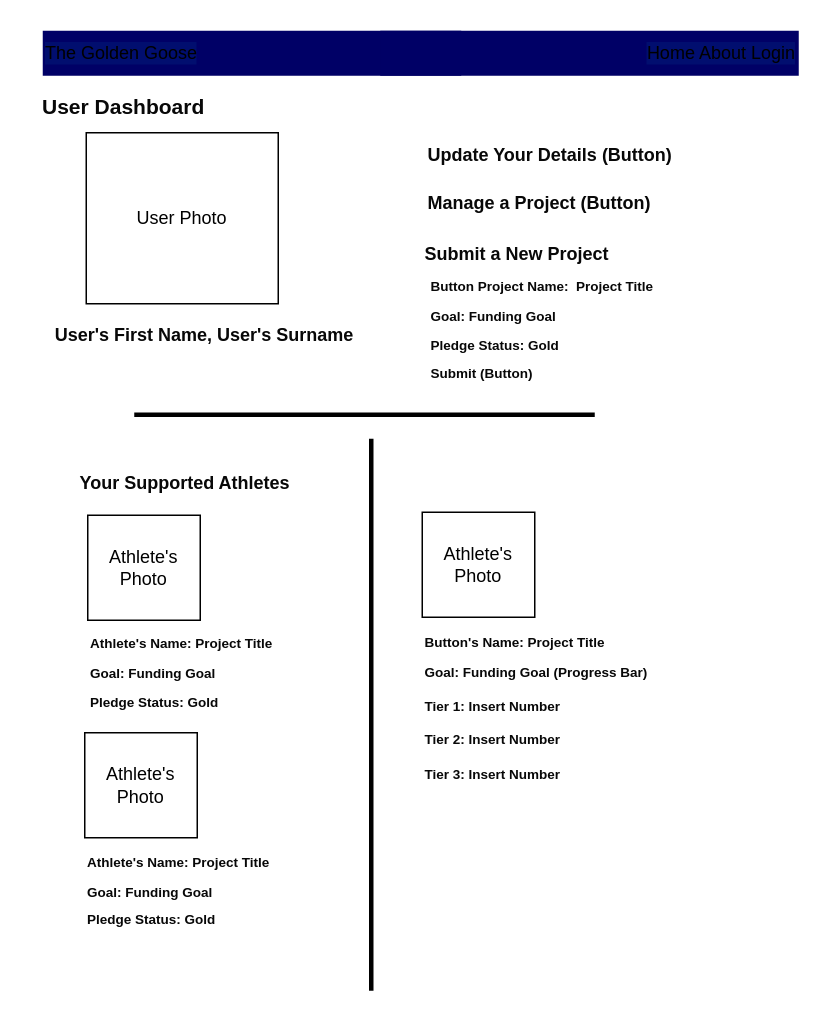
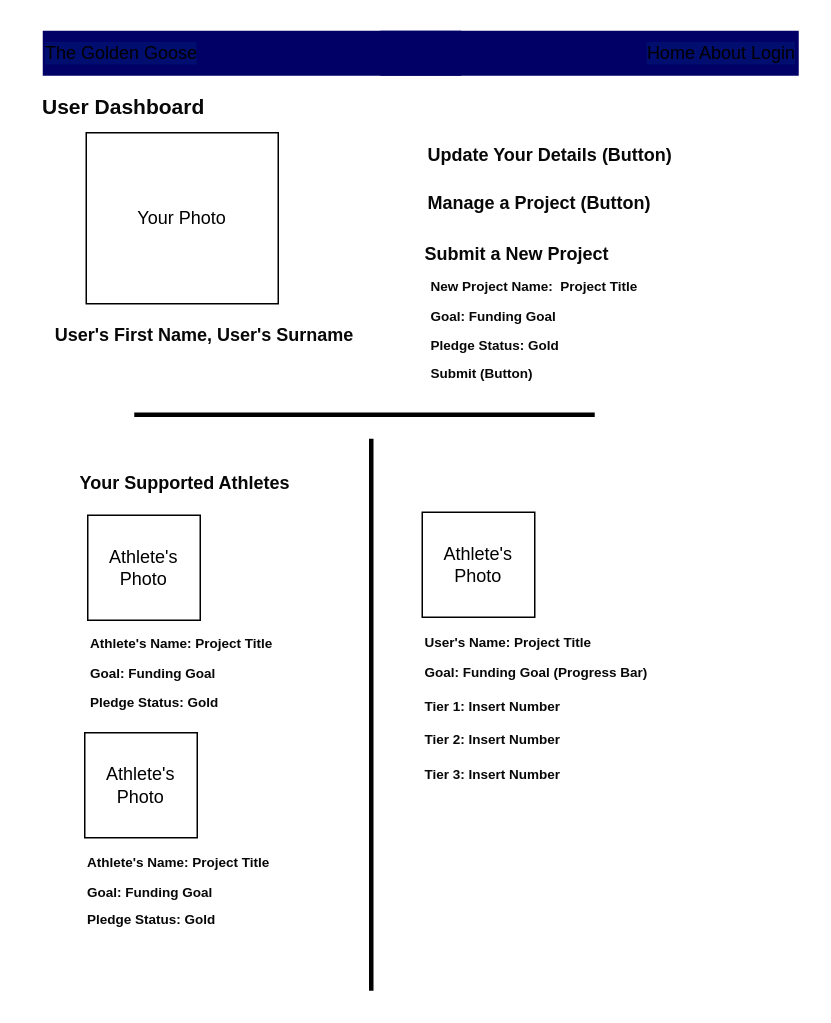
node "User Photo": label "User Photo" -> "Your Photo"
node "Button Project Name: Project Title": label "Button Project Name: Project Title" -> "New Project Name: Project Title"
node "Button's Name: Project Title": label "Button's Name: Project Title" -> "User's Name: Project Title"
